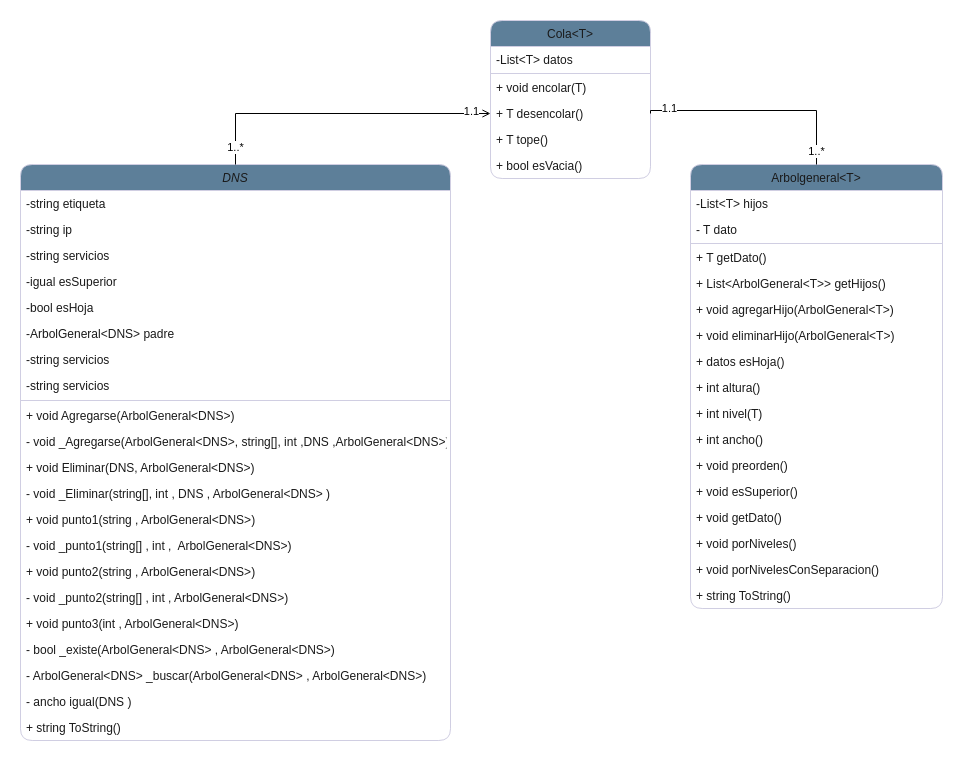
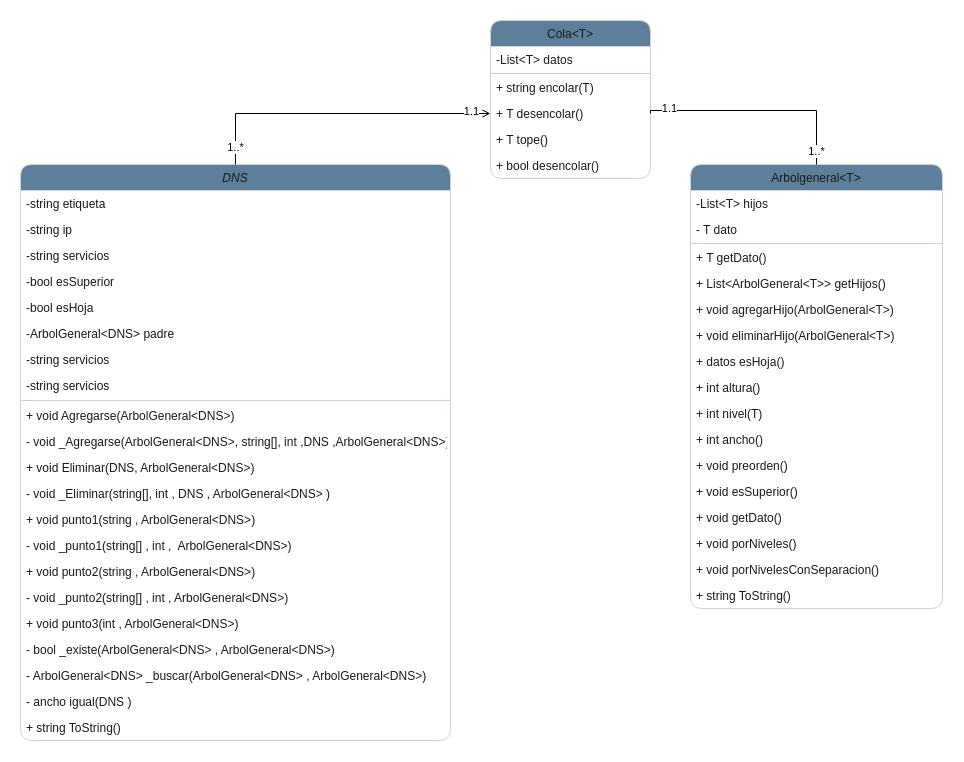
node "+ void encolar(T)": label "+ void encolar(T)" -> "+ string encolar(T)"
node "+ bool esVacia()": label "+ bool esVacia()" -> "+ bool desencolar()"
node "-igual esSuperior": label "-igual esSuperior" -> "-bool esSuperior"
